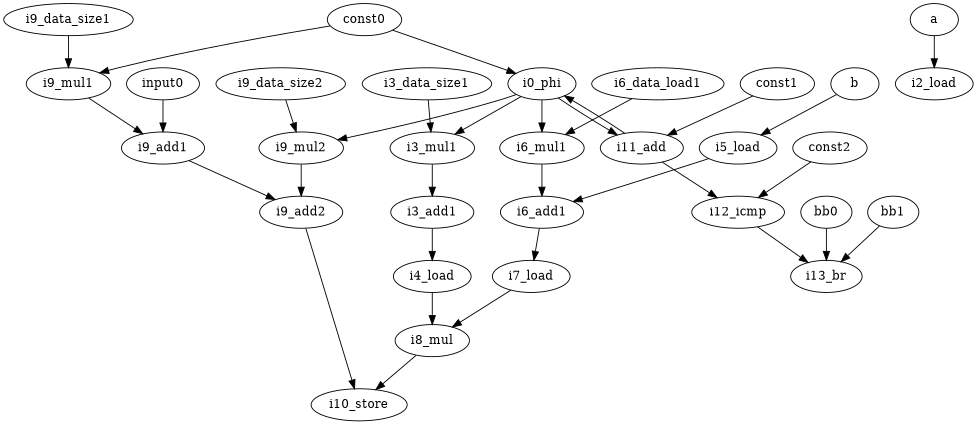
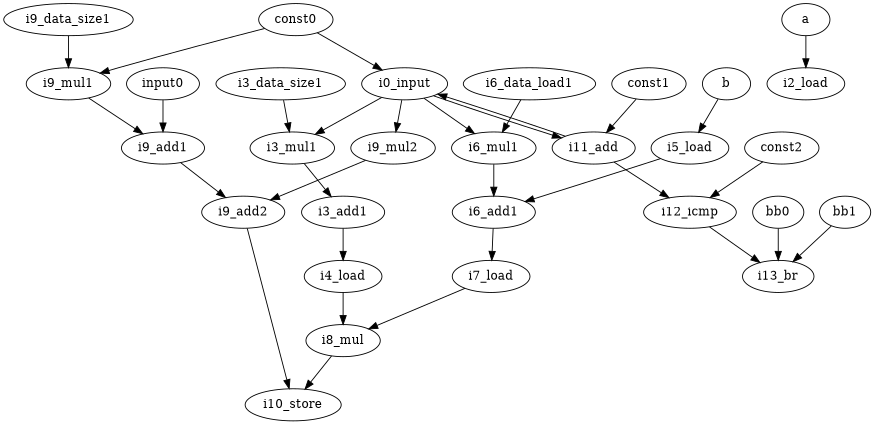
node "i9_data_size2": removed
node "i0_phi": label "i0_phi" -> "i0_input"
